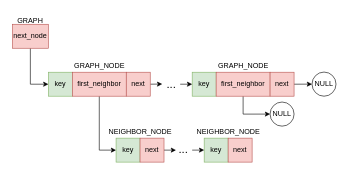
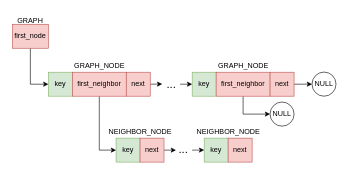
node "next_node": label "next_node" -> "first_node"
